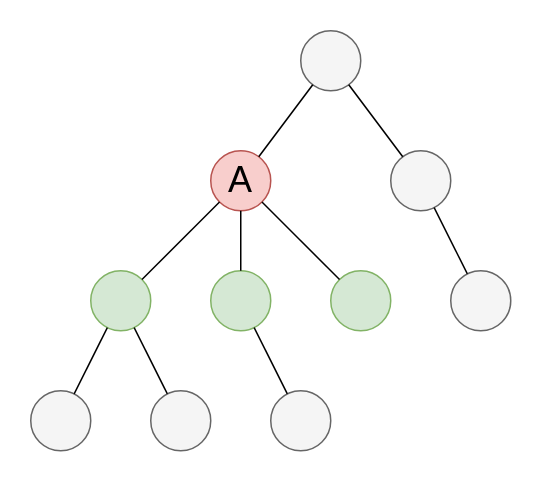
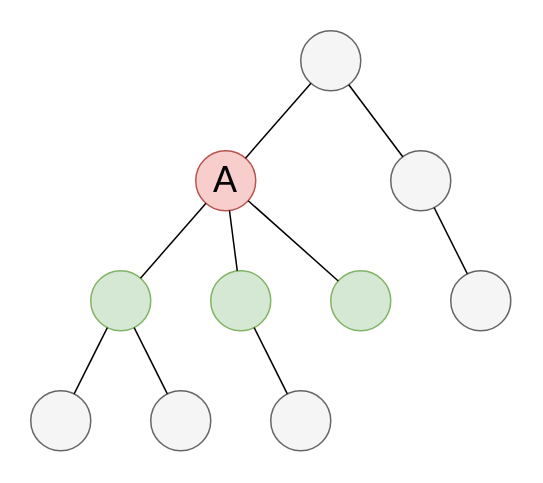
node "A": moved (241, 181) -> (226, 181)
